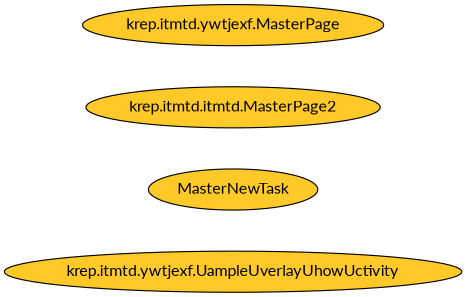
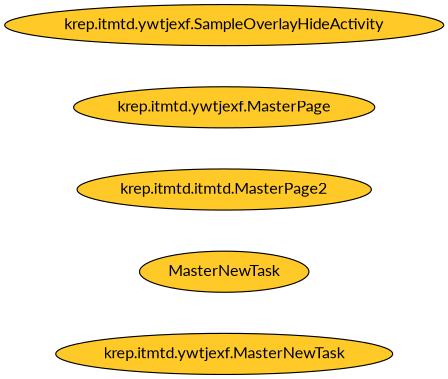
node "krep.itmtd.ywtjexf.SampleOverlayHideActivity": added
node "krep.itmtd.ywtjexf.UampleUverlayUhowUctivity": label "krep.itmtd.ywtjexf.UampleUverlayUhowUctivity" -> "krep.itmtd.ywtjexf.MasterNewTask"
